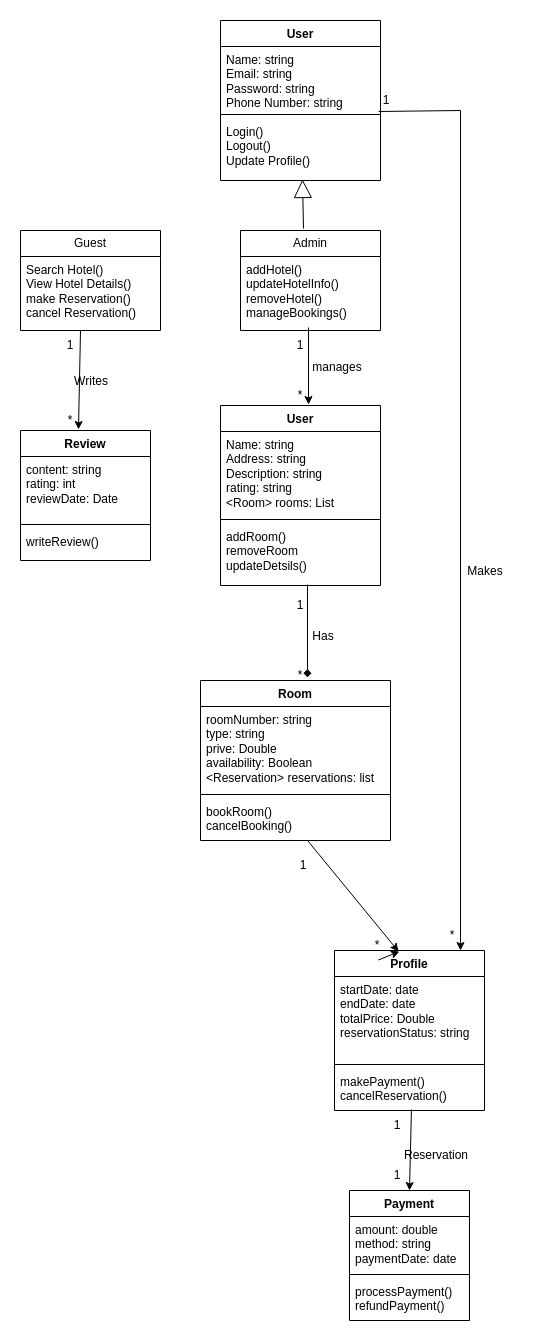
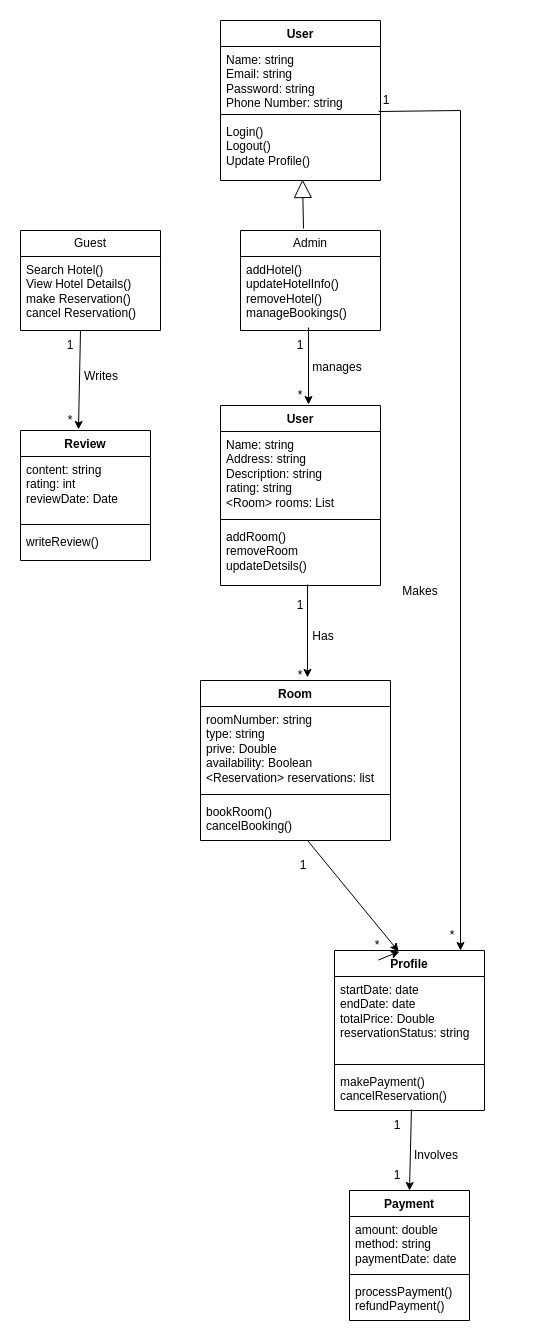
node "Writes": moved (92, 382) -> (102, 377)
node "Makes": moved (486, 572) -> (421, 592)
edge "addRoom() removeRoom updateDetsils()" -> "Room": arrowhead diamond -> classic
node "Reservation": label "Reservation" -> "Involves"
